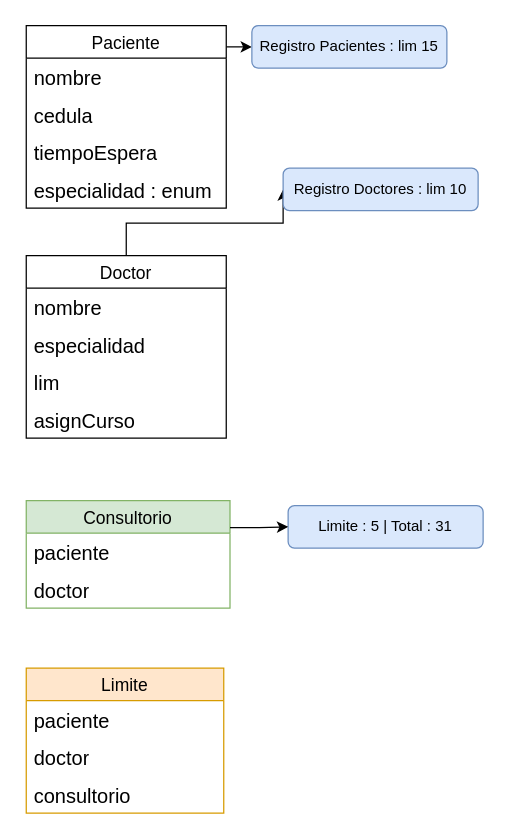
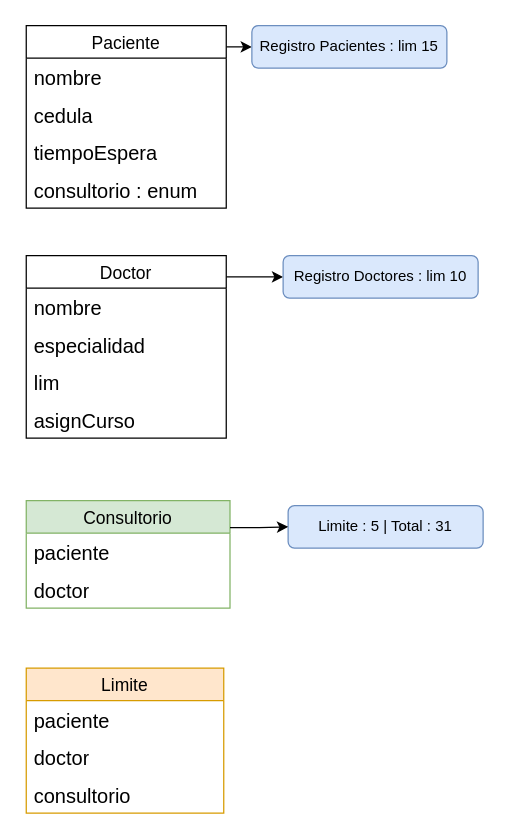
node "Registro Doctores : lim 10": moved (381, 189) -> (381, 277)
node "especialidad : enum": label "especialidad : enum" -> "consultorio : enum"
